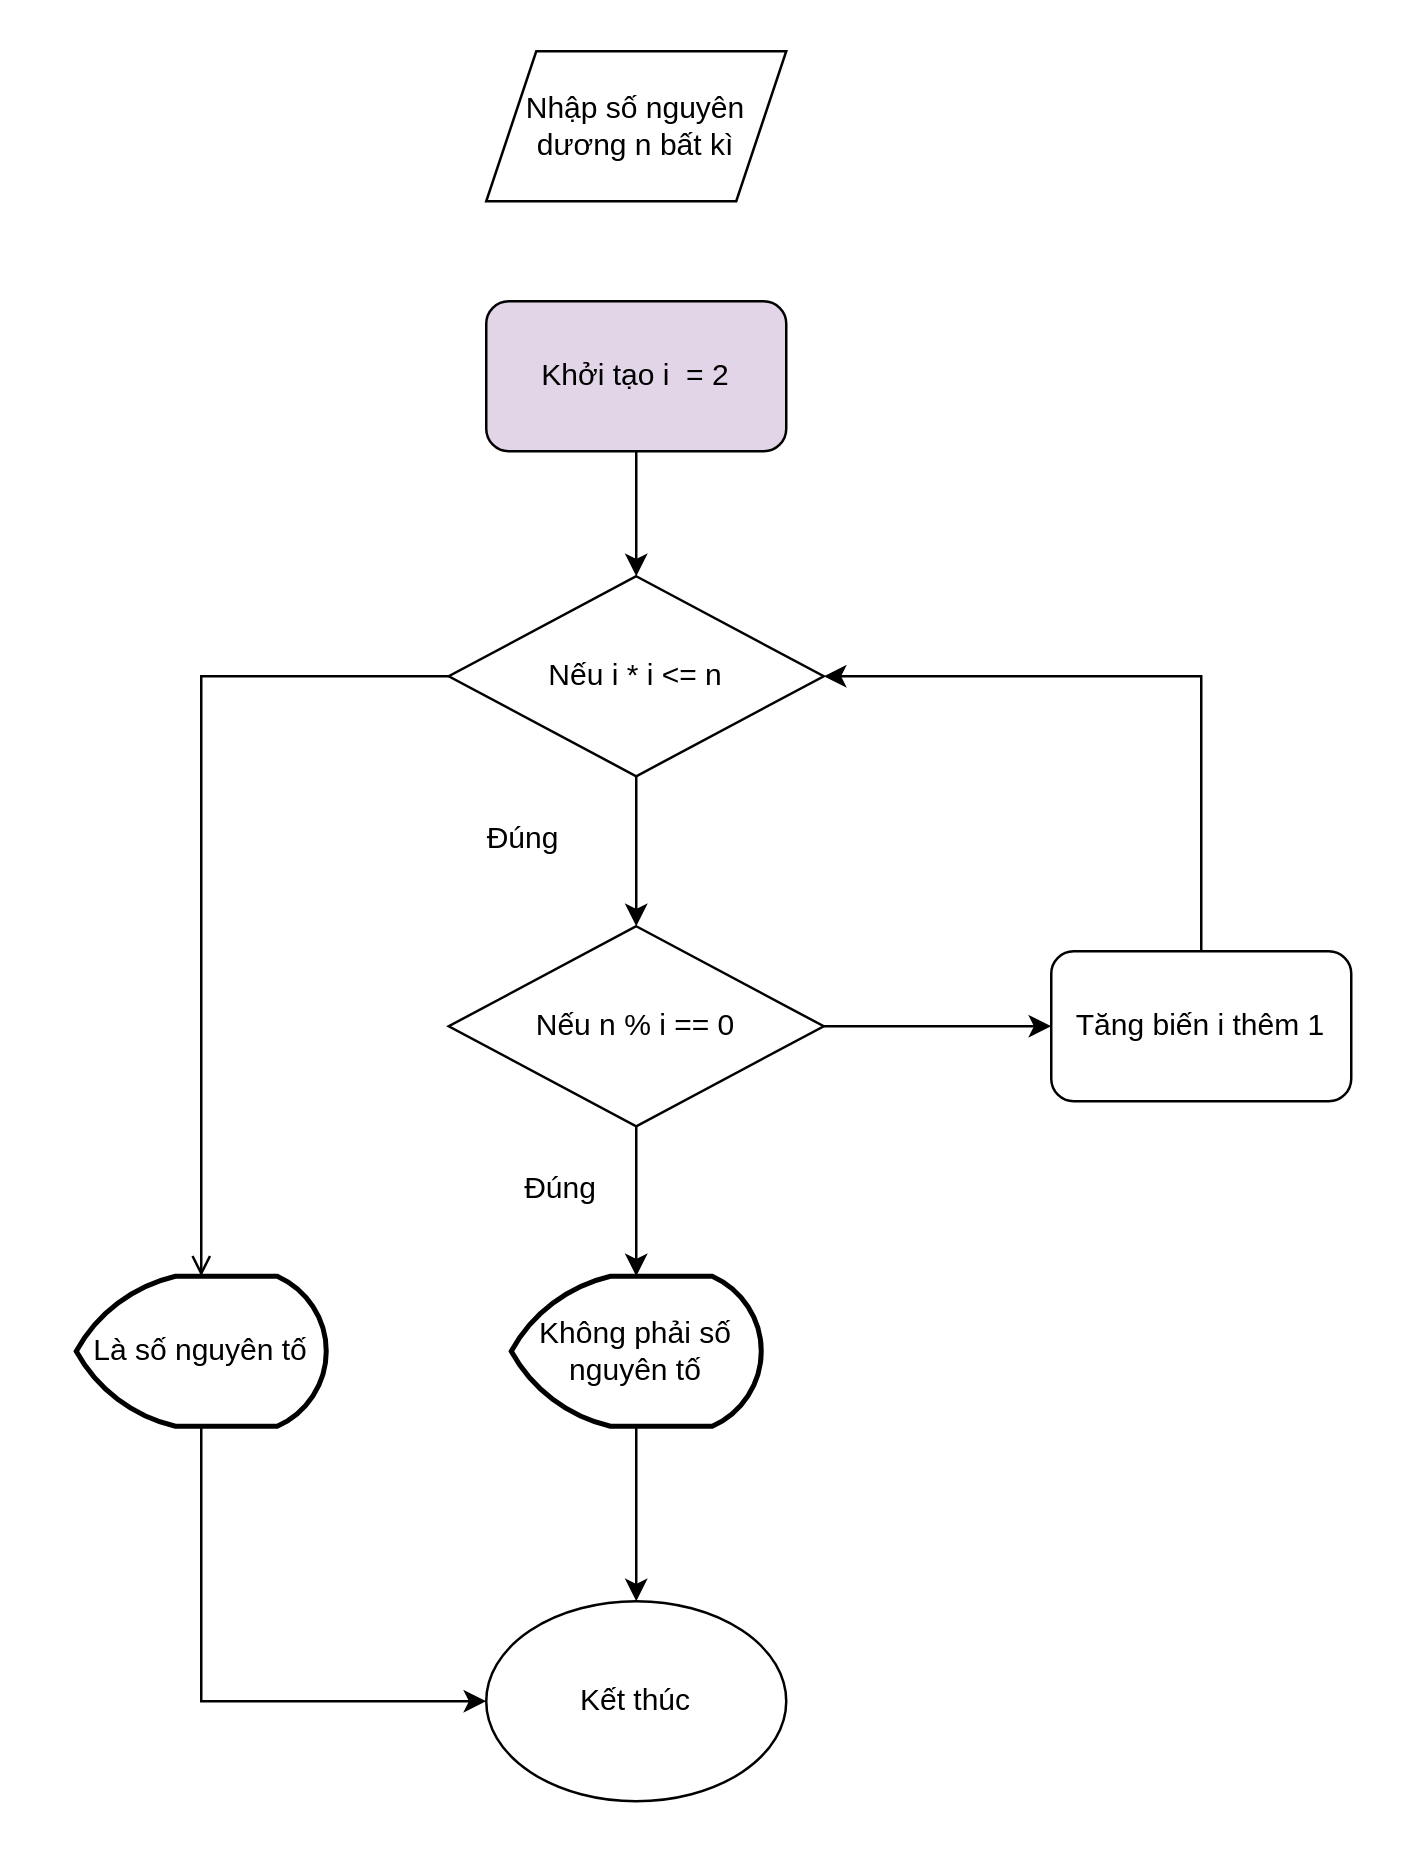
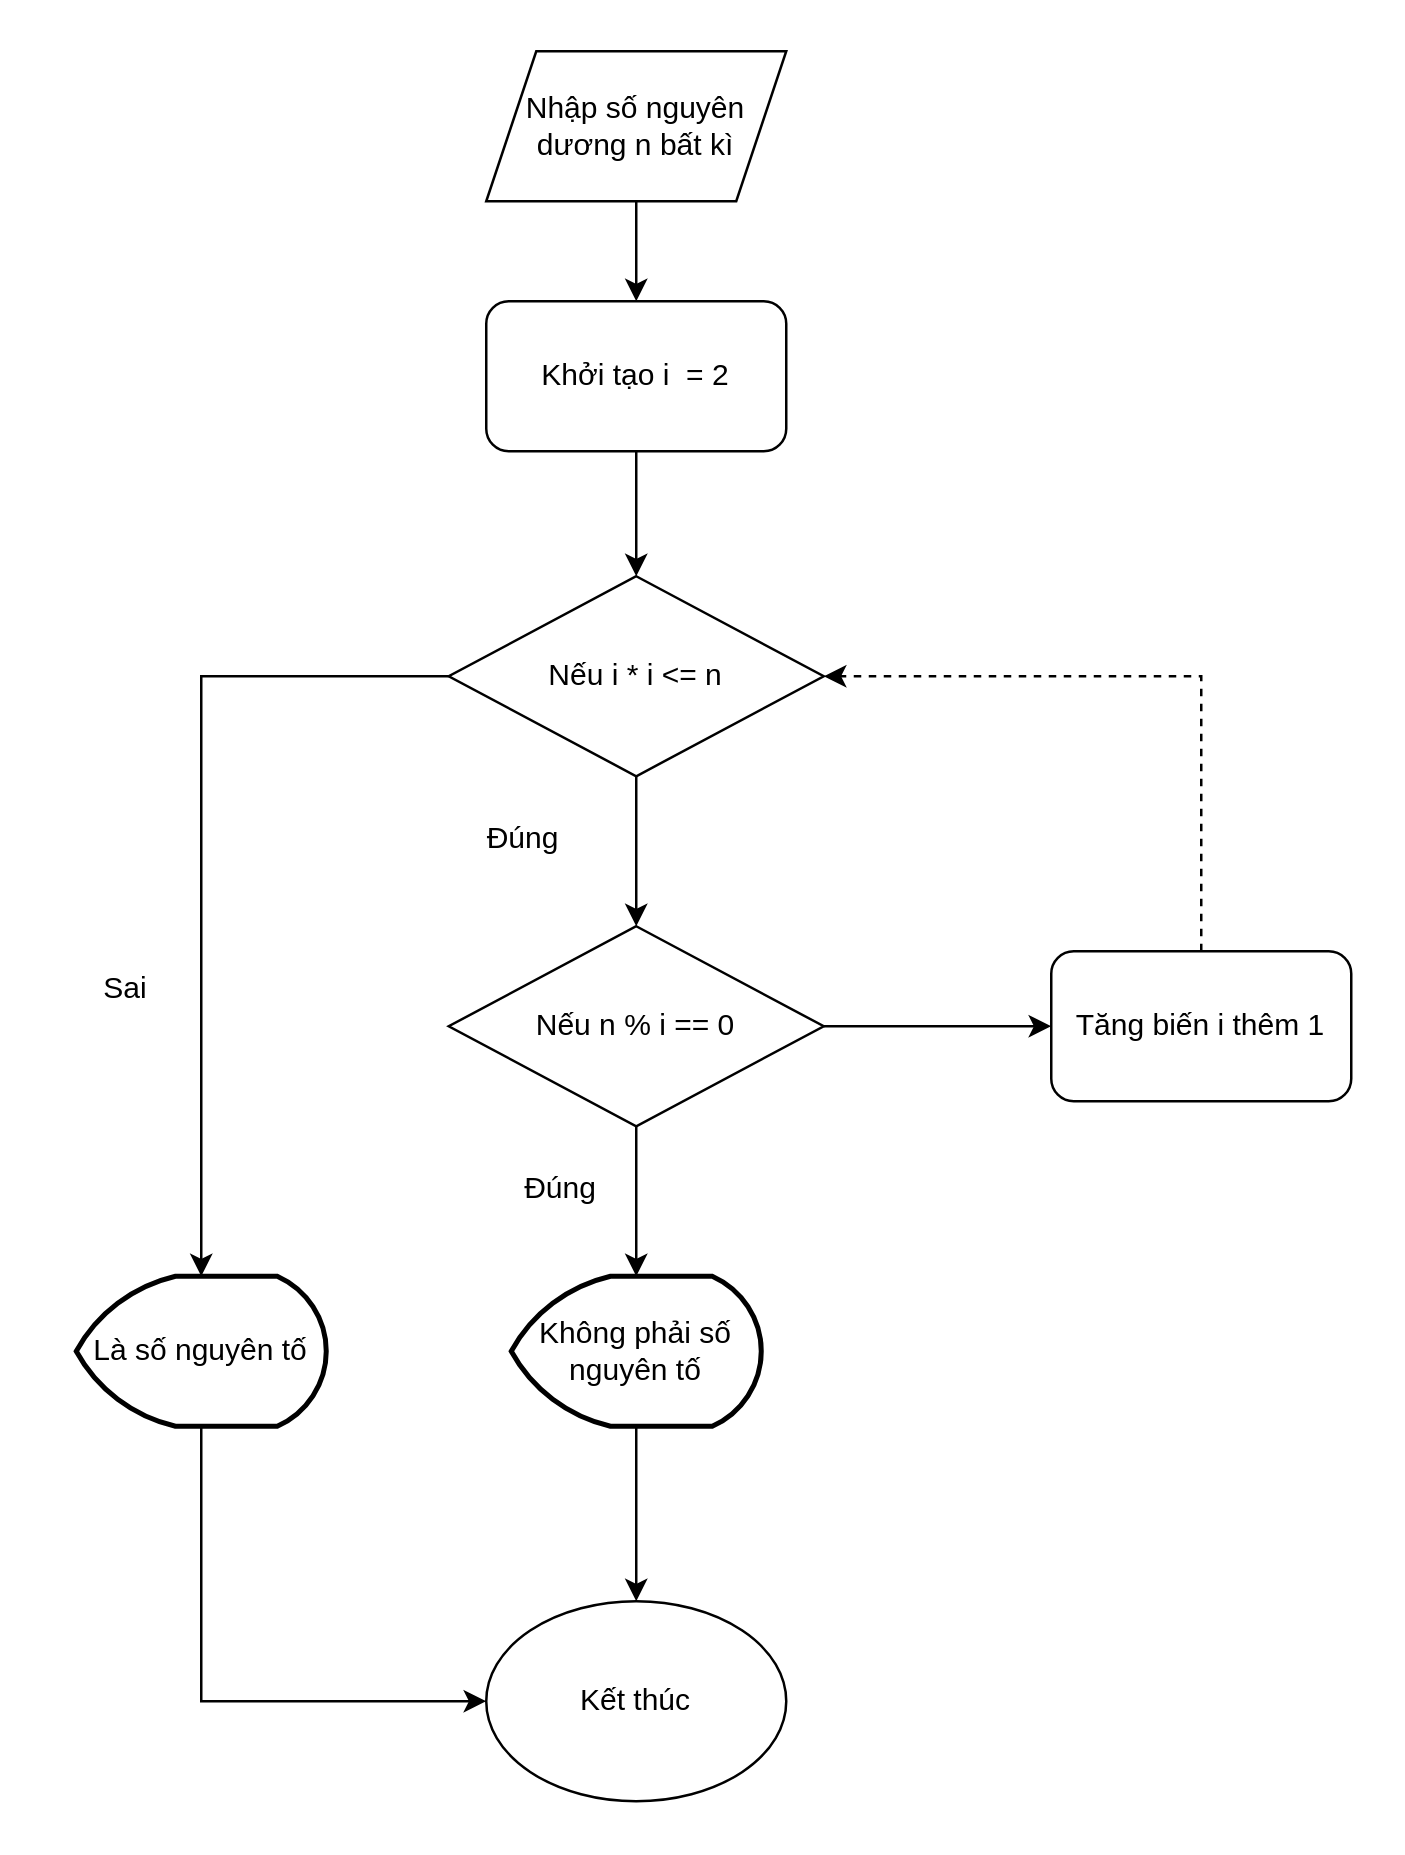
edge "Nhập số nguyên dương n bất kì" -> "Khởi tạo i = 2": added
node "Khởi tạo i = 2": fillcolor #e1d5e7 -> #ffffff
edge "Tăng biến i thêm 1" -> "Nếu i * i <= n": style solid -> dashed
node "Sai": added
edge "Nếu i * i <= n" -> "Là số nguyên tố": arrowhead open -> classic
